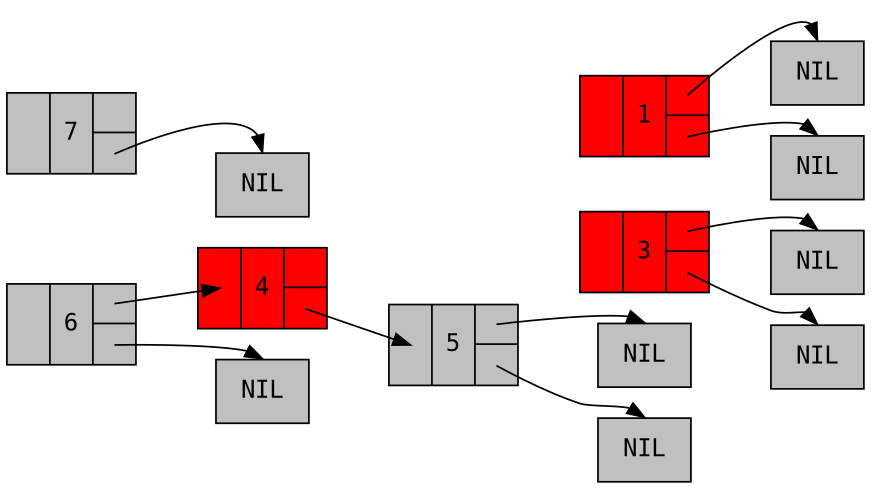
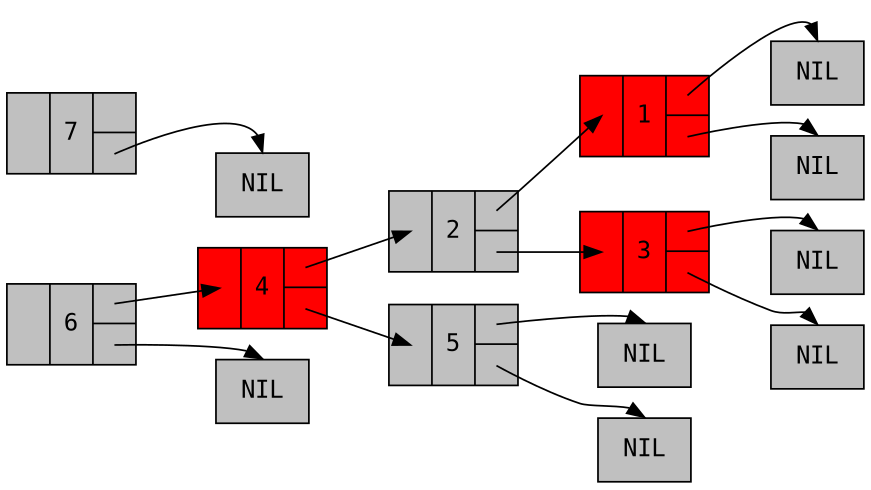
node "2": added
